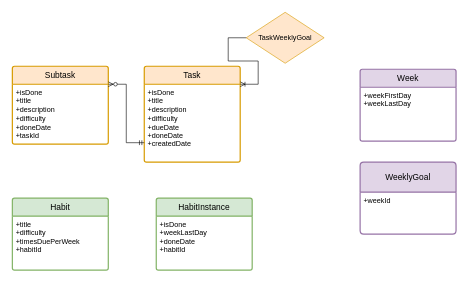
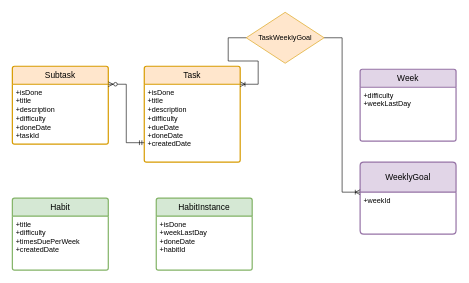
edge "TaskWeeklyGoal" -> "+weekId": added
node "+weekFirstDay +weekLastDay": label "+weekFirstDay +weekLastDay" -> "+difficulty +weekLastDay"
node "+title +difficulty +timesDuePerWeek +habitId": label "+title +difficulty +timesDuePerWeek +habitId" -> "+title +difficulty +timesDuePerWeek +createdDate"
